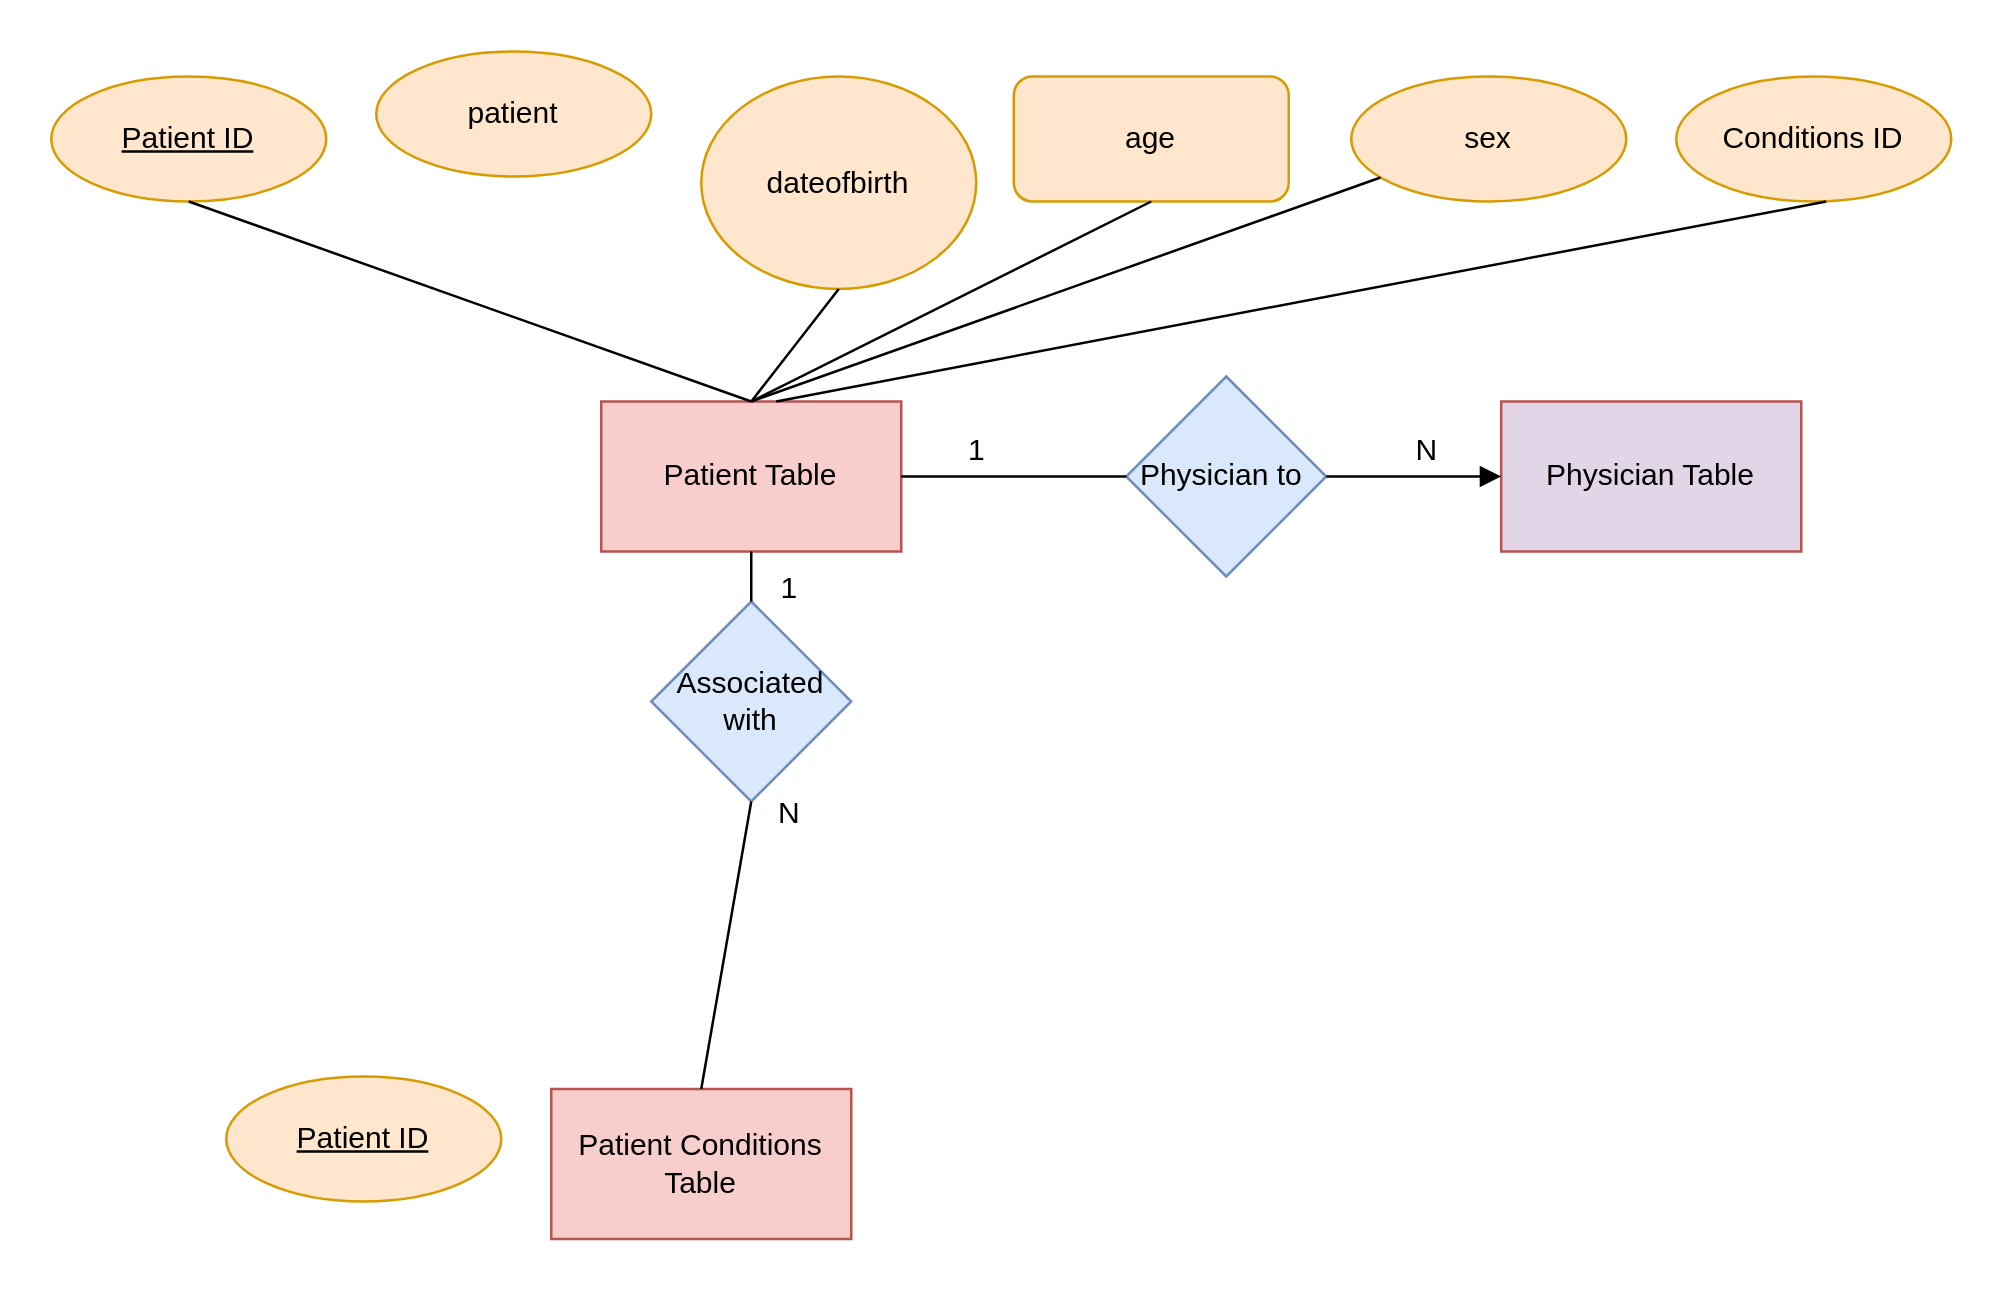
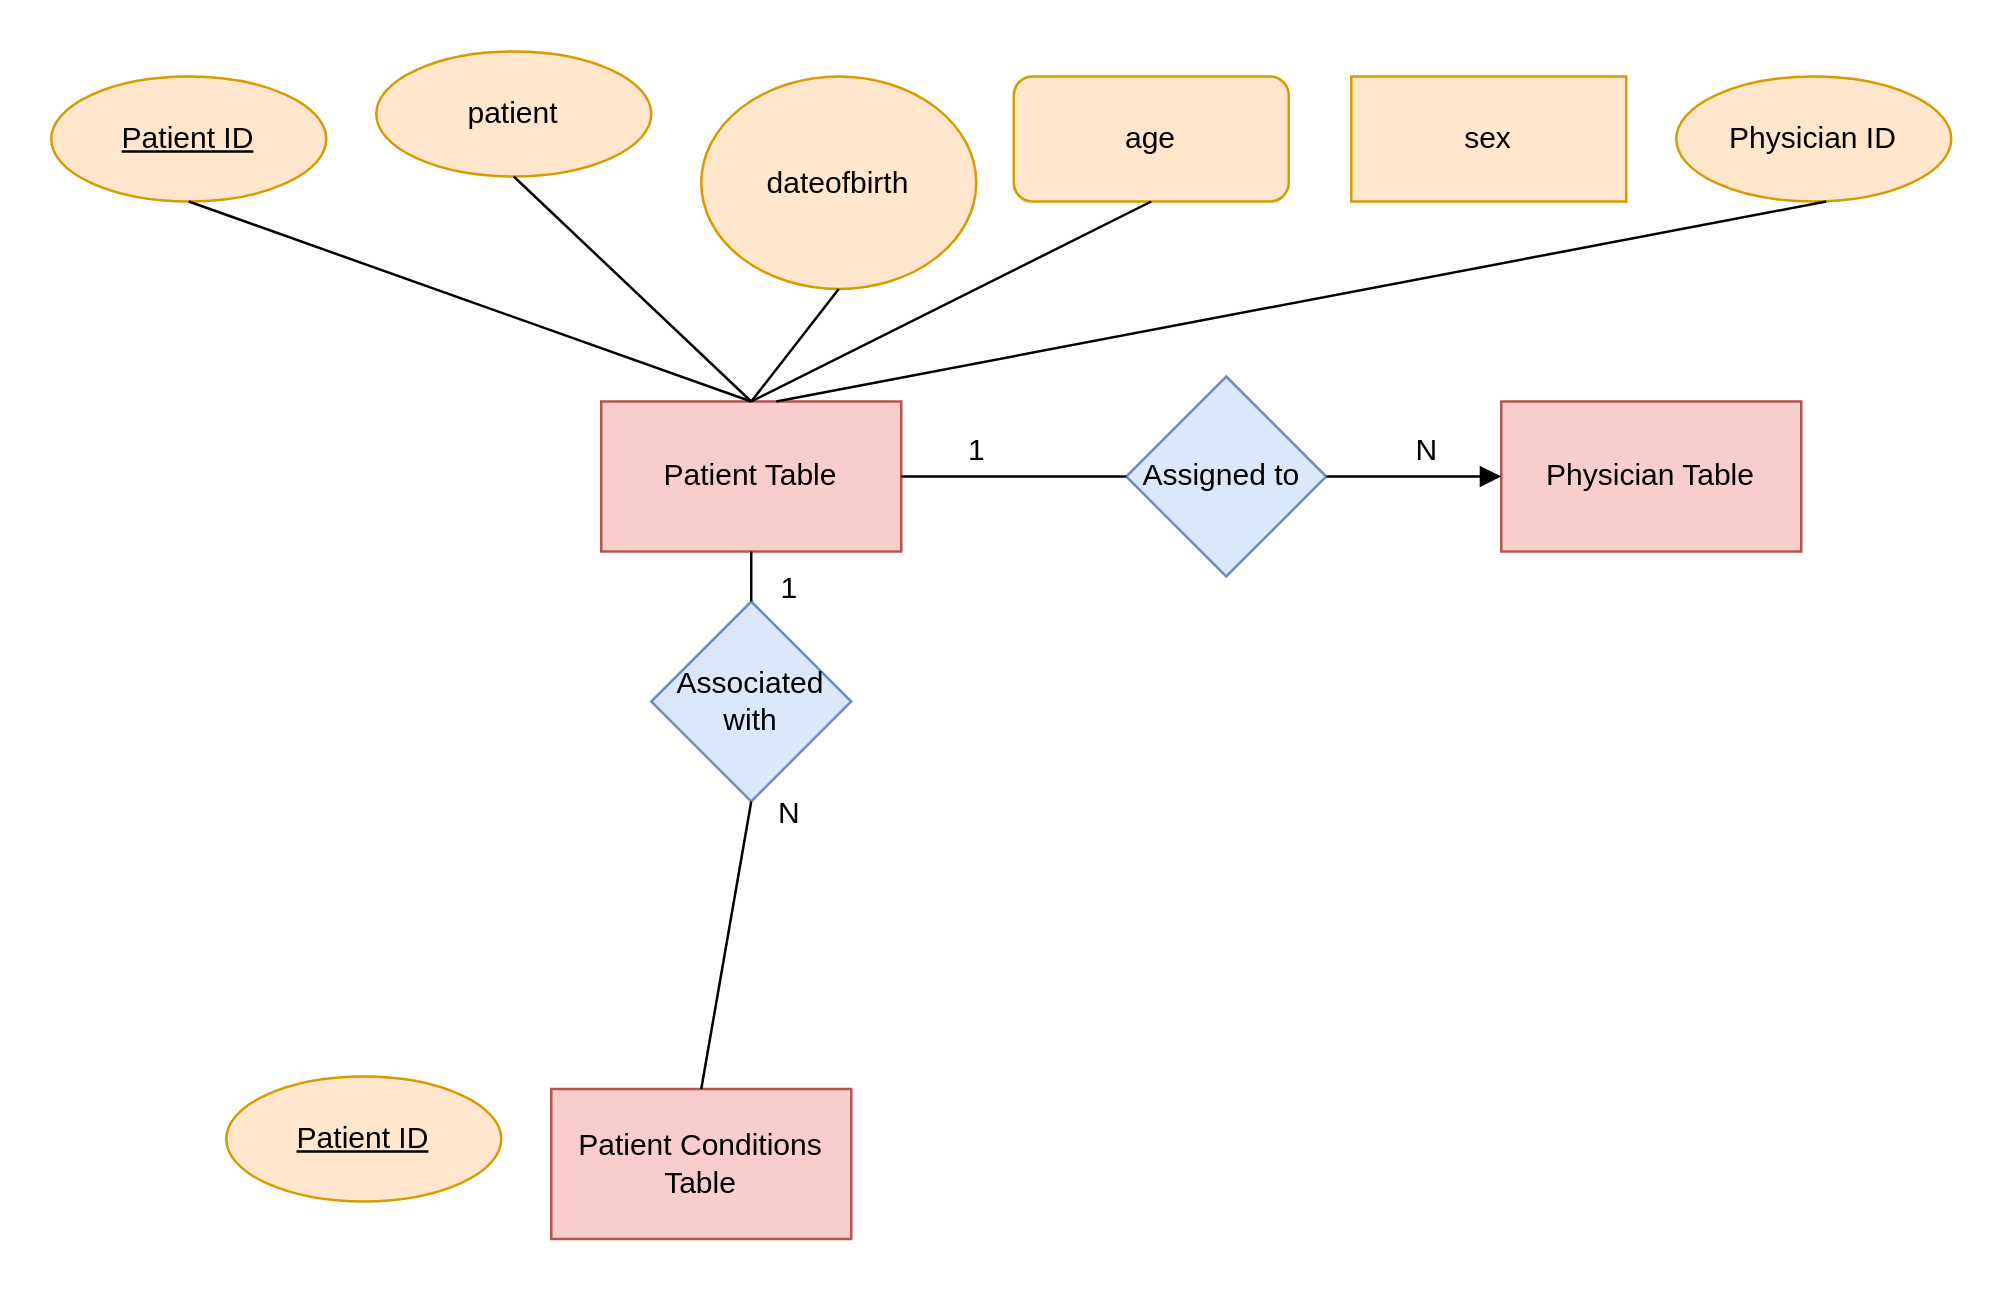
node "sex": shape ellipse -> rectangle
node "Conditions ID": label "Conditions ID" -> "Physician ID"
edge "sex" -- "Patient Table": now "patient" -- "Patient Table"
node "Physician to": label "Physician to" -> "Assigned to"
node "Physician Table": fillcolor #e1d5e7 -> #f8cecc
